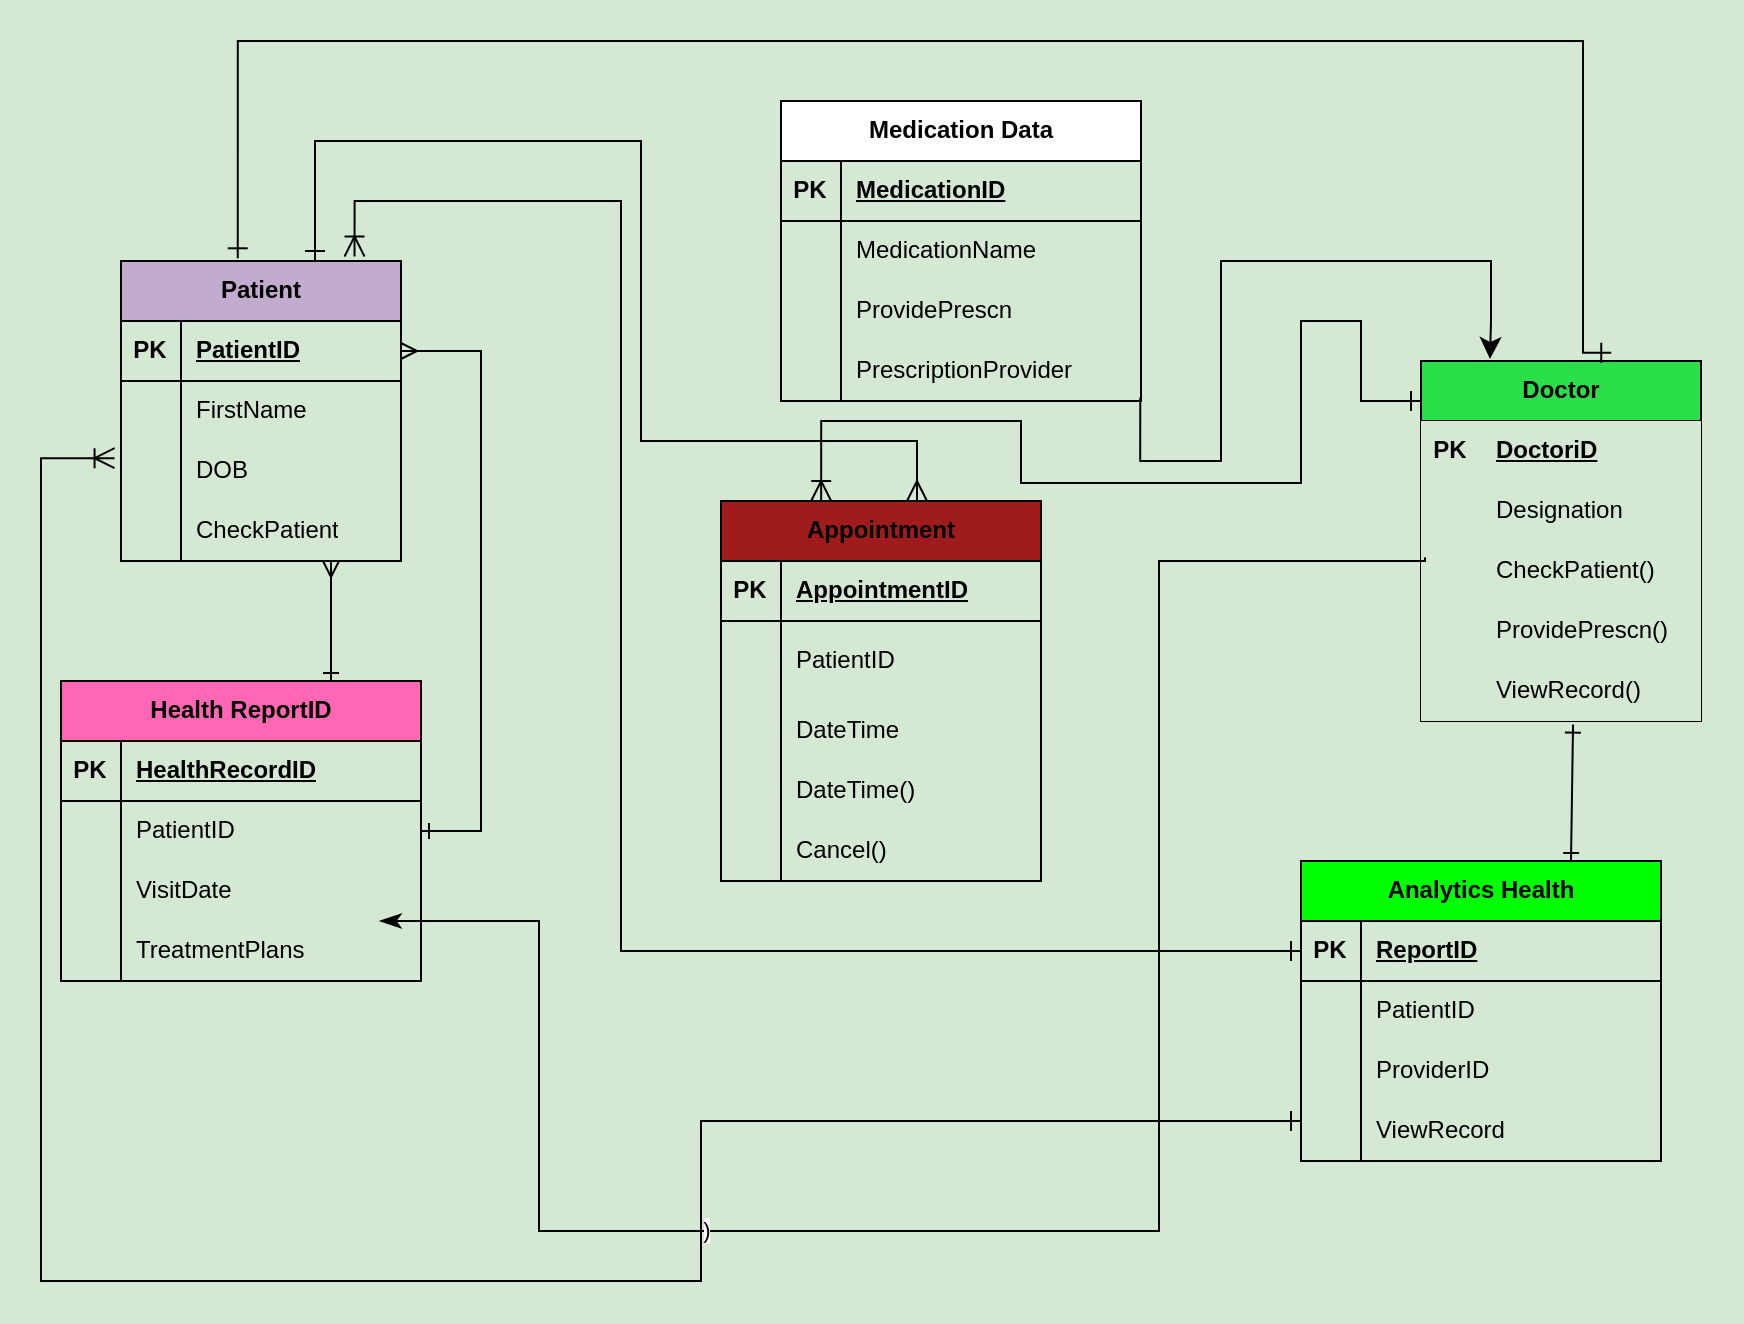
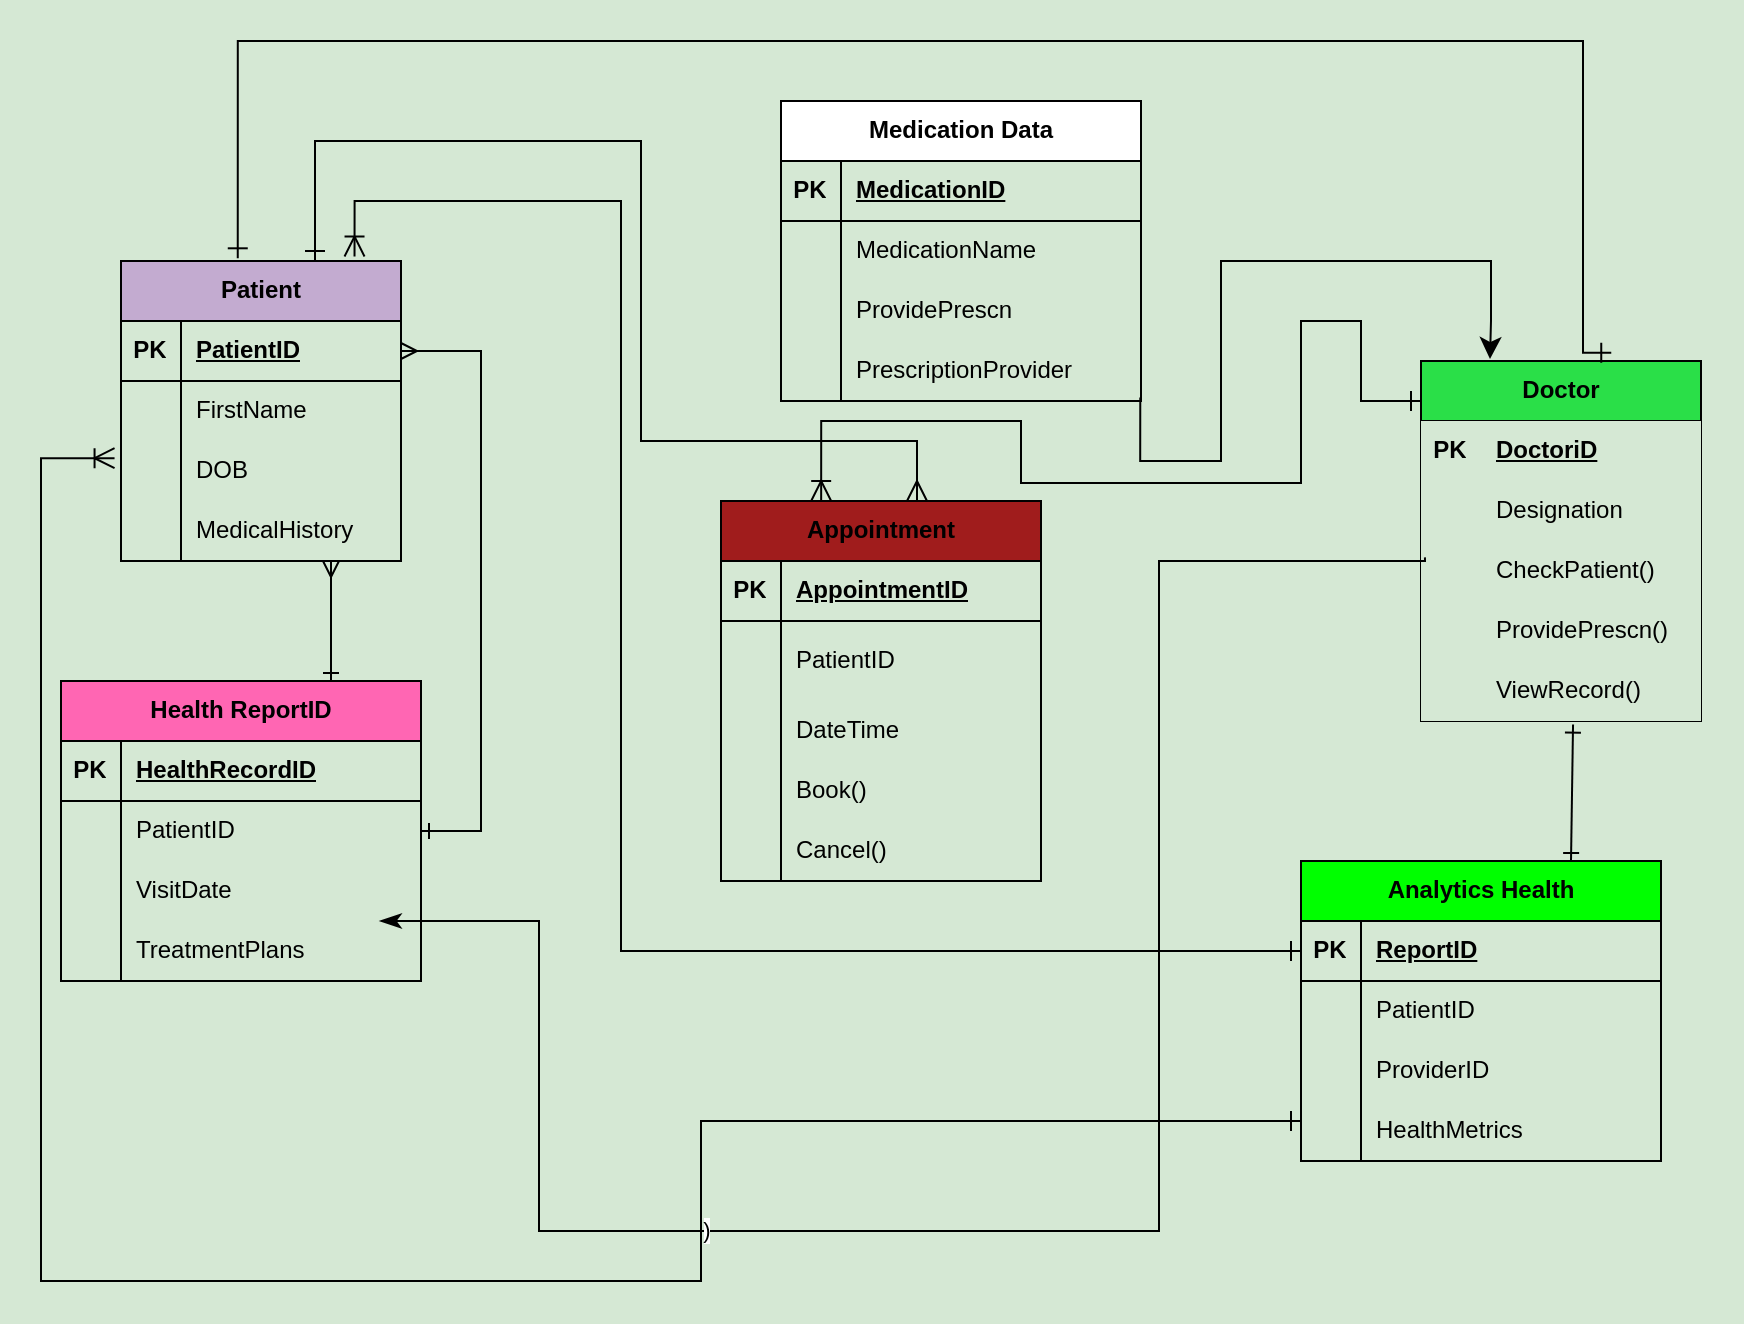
node "CheckPatient": label "CheckPatient" -> "MedicalHistory"
node "DateTime()": label "DateTime()" -> "Book()"
node "ViewRecord": label "ViewRecord" -> "HealthMetrics"
